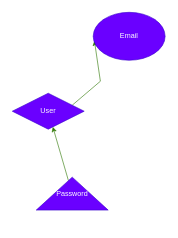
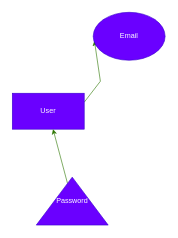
node "User": shape diamond -> rectangle
node "Password": size 72x33 -> 72x48
